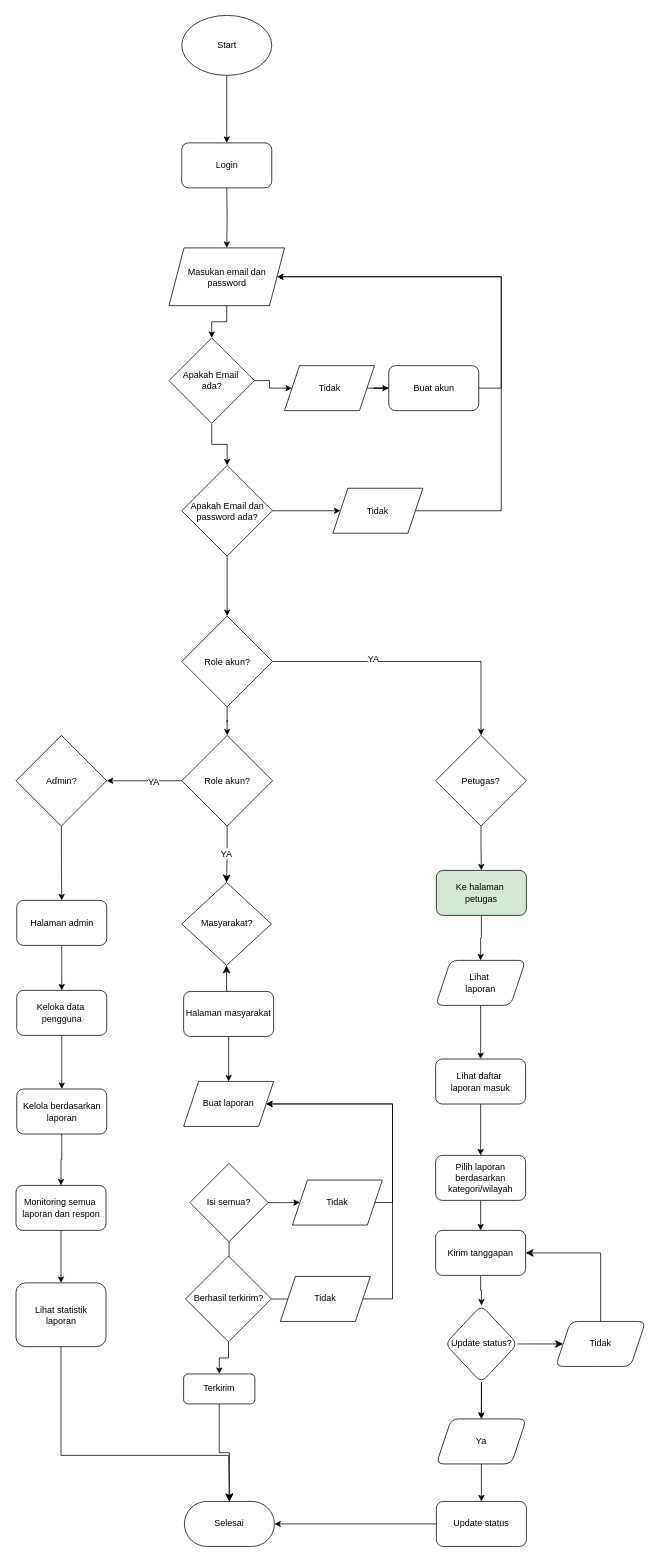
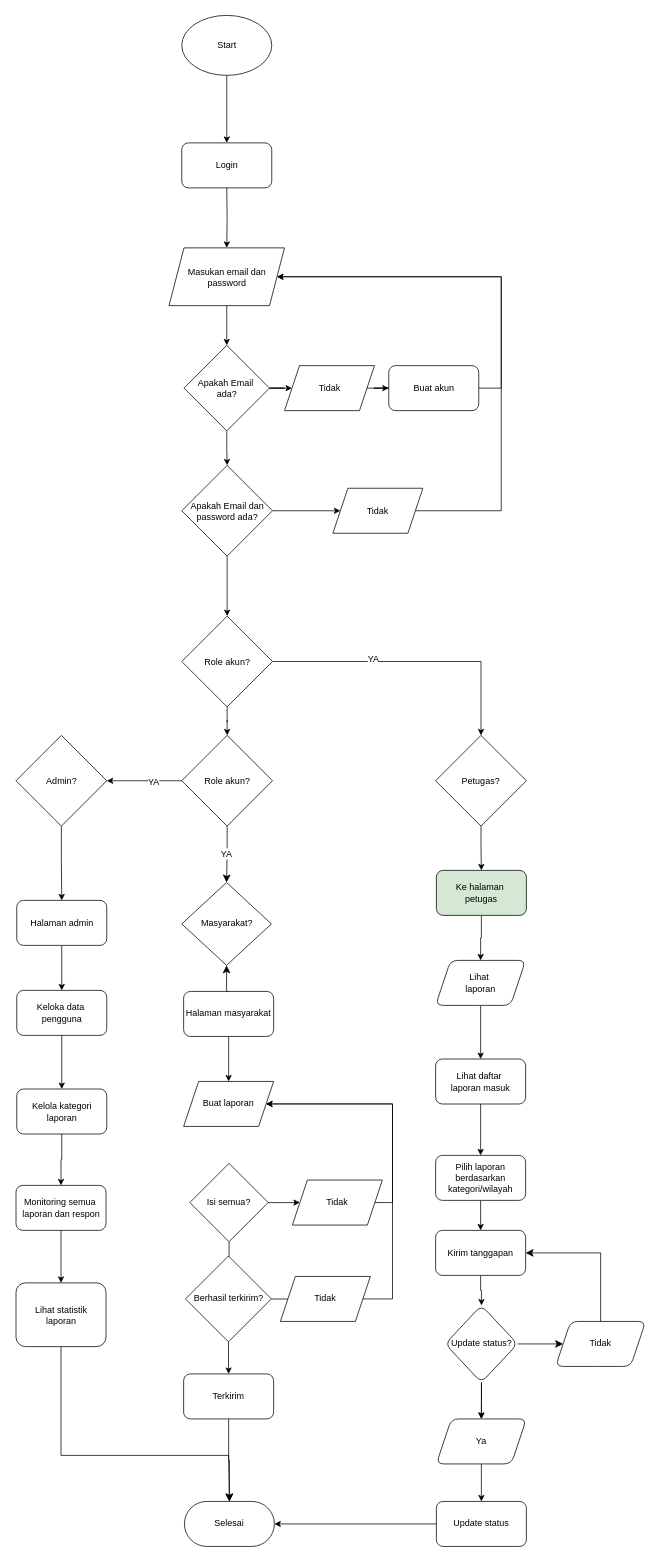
node "Apakah Email ada?": moved (212, 381) -> (227, 388)
node "Kelola berdasarkan laporan": label "Kelola berdasarkan laporan" -> "Kelola kategori laporan"
node "Terkirim": size 71x30 -> 90x45
